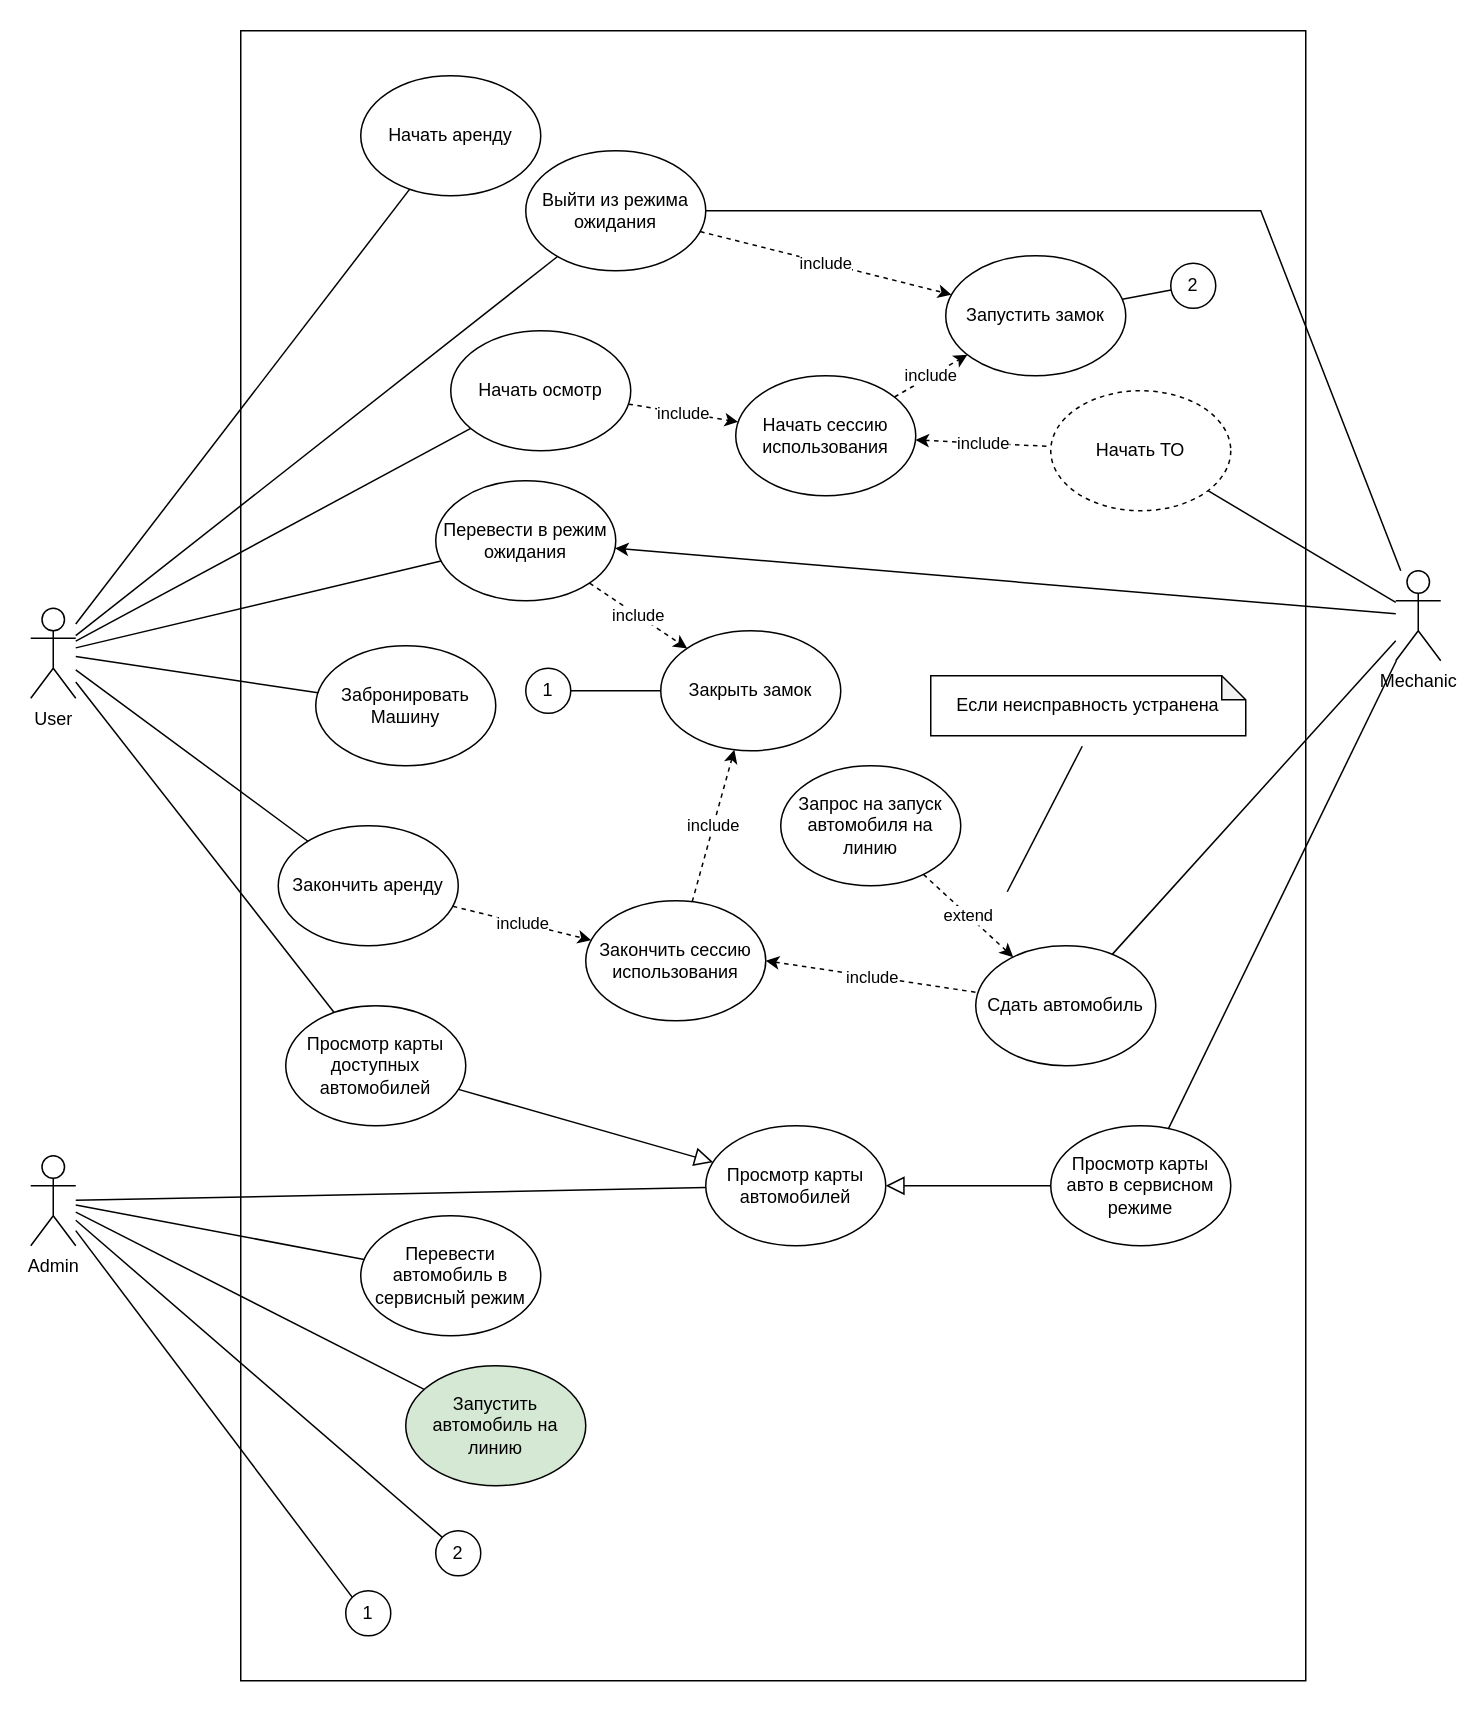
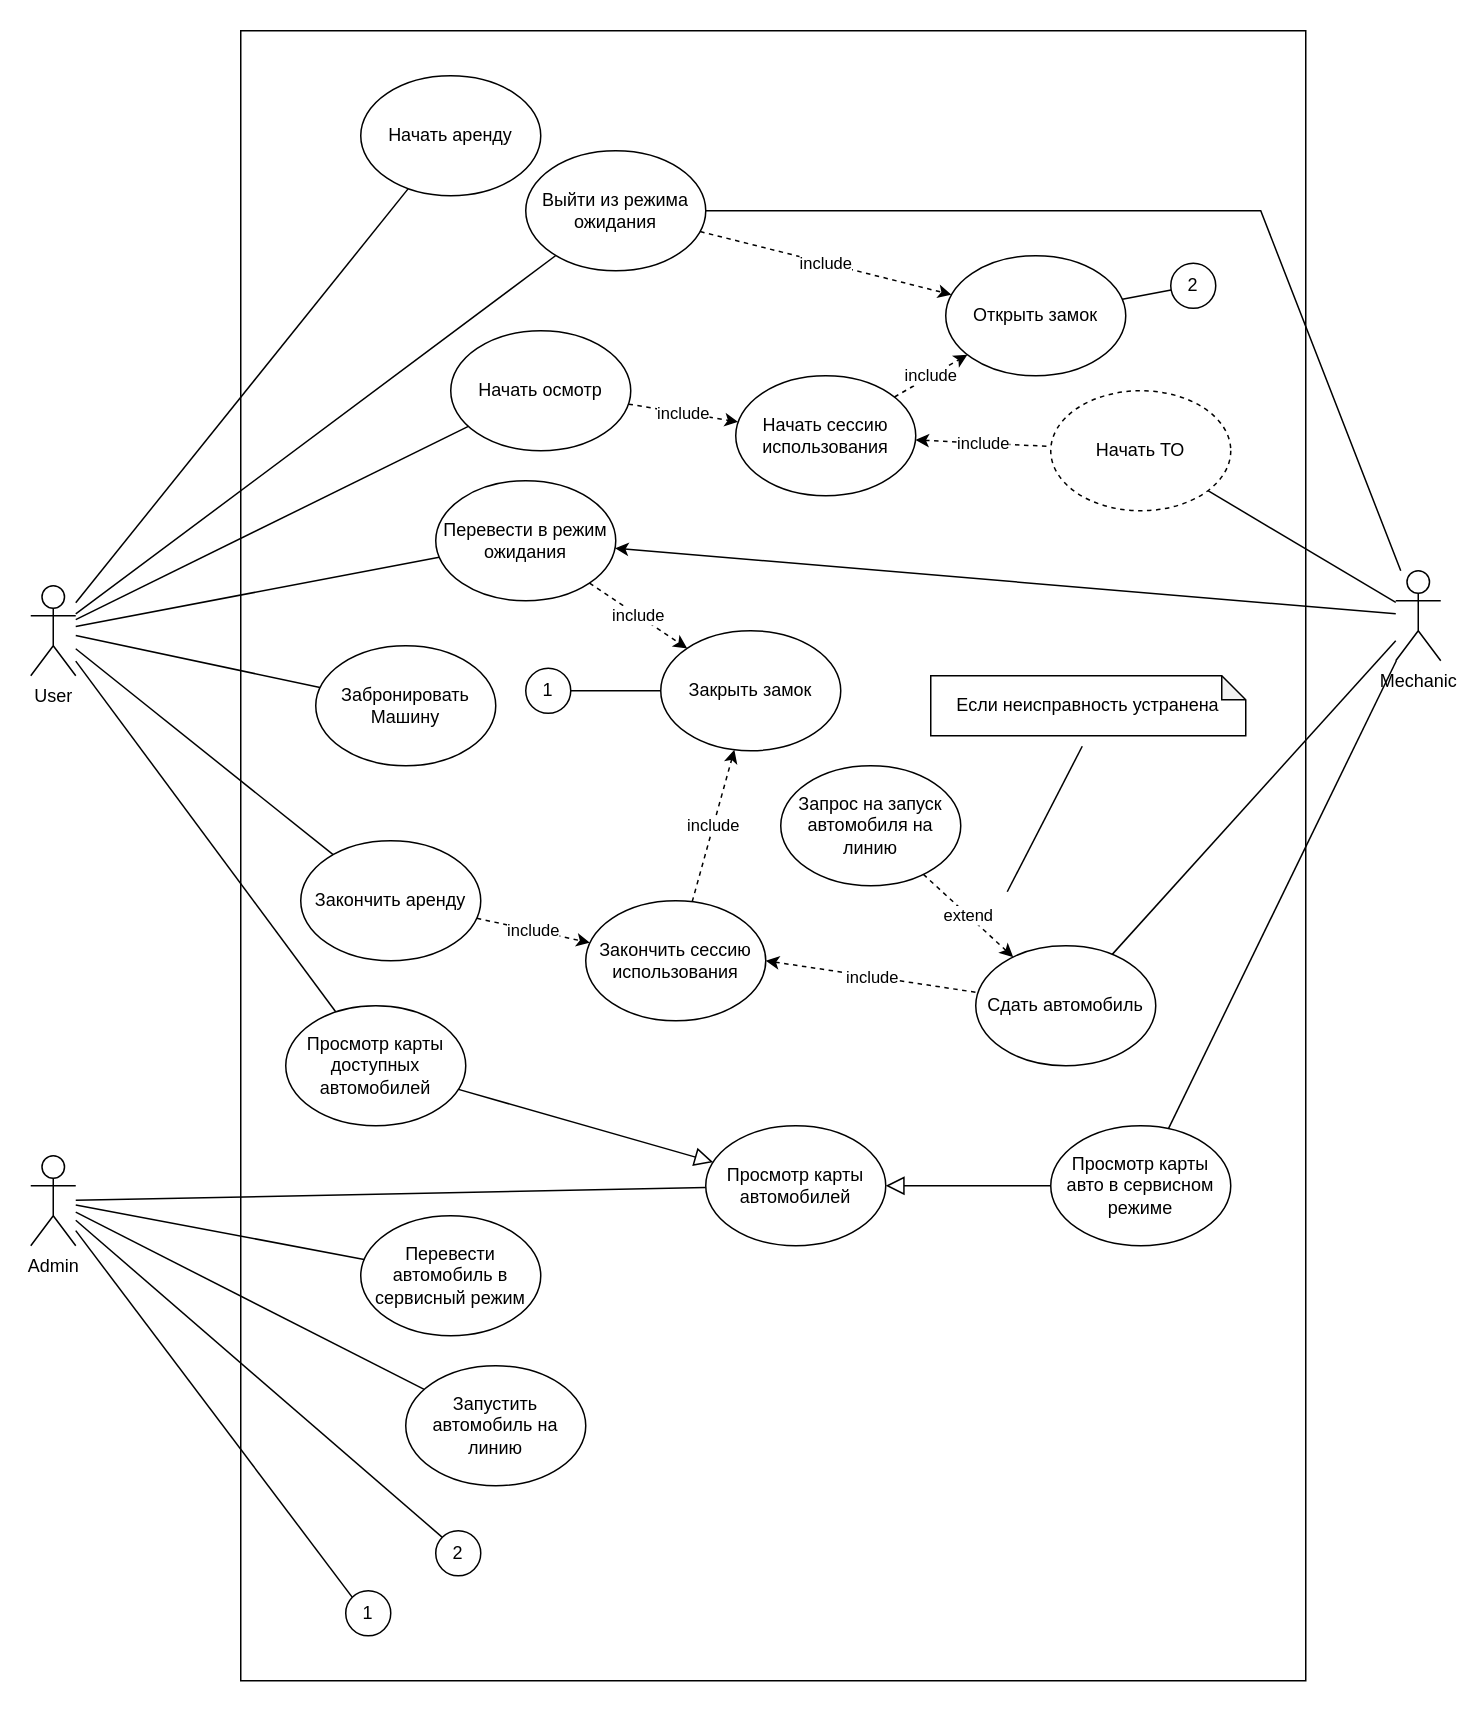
node "Запустить замок": label "Запустить замок" -> "Открыть замок"
node "User": moved (53, 653) -> (53, 631)
node "Закончить аренду": moved (368, 886) -> (391, 901)
node "Запустить автомобиль на линию": fillcolor #d5e8d4 -> #ffffff
